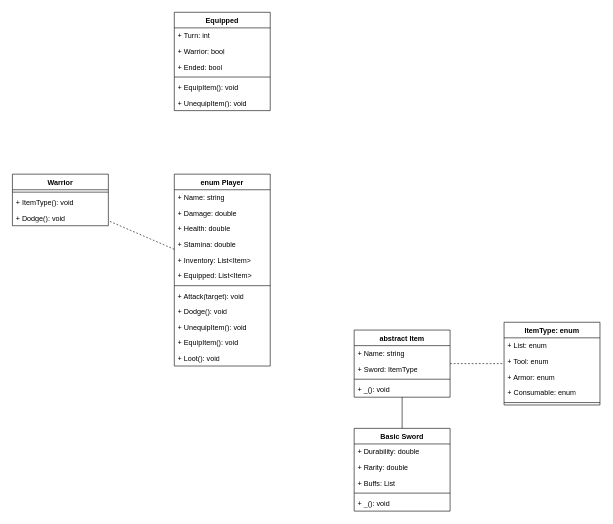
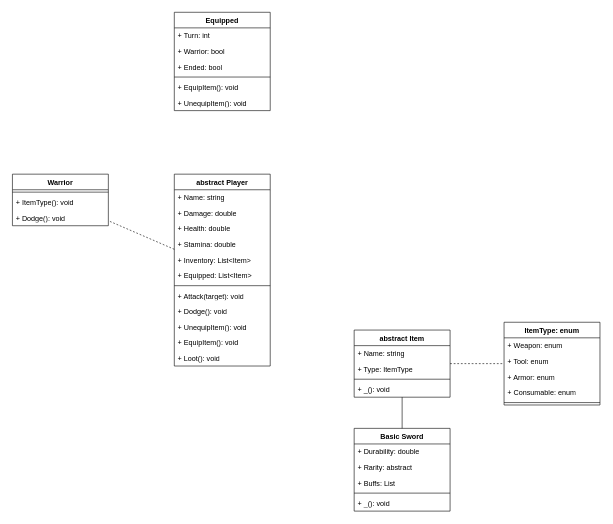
node "enum Player": label "enum Player" -> "abstract Player"
node "+ List: enum": label "+ List: enum" -> "+ Weapon: enum"
node "+ Sword: ItemType": label "+ Sword: ItemType" -> "+ Type: ItemType"
node "+ Rarity: double": label "+ Rarity: double" -> "+ Rarity: abstract"
